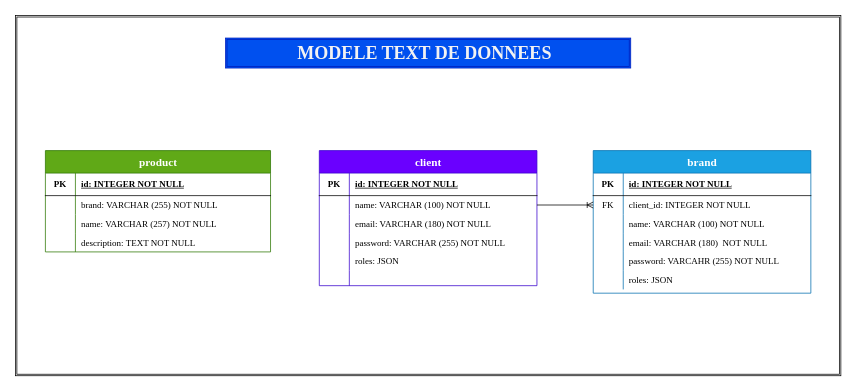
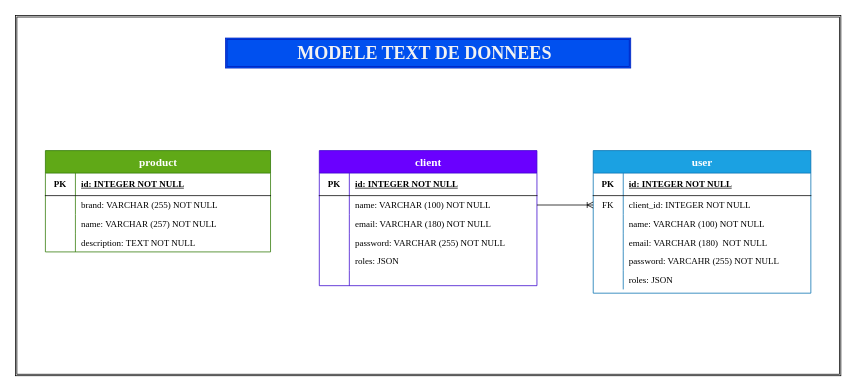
node "brand": label "brand" -> "user"
